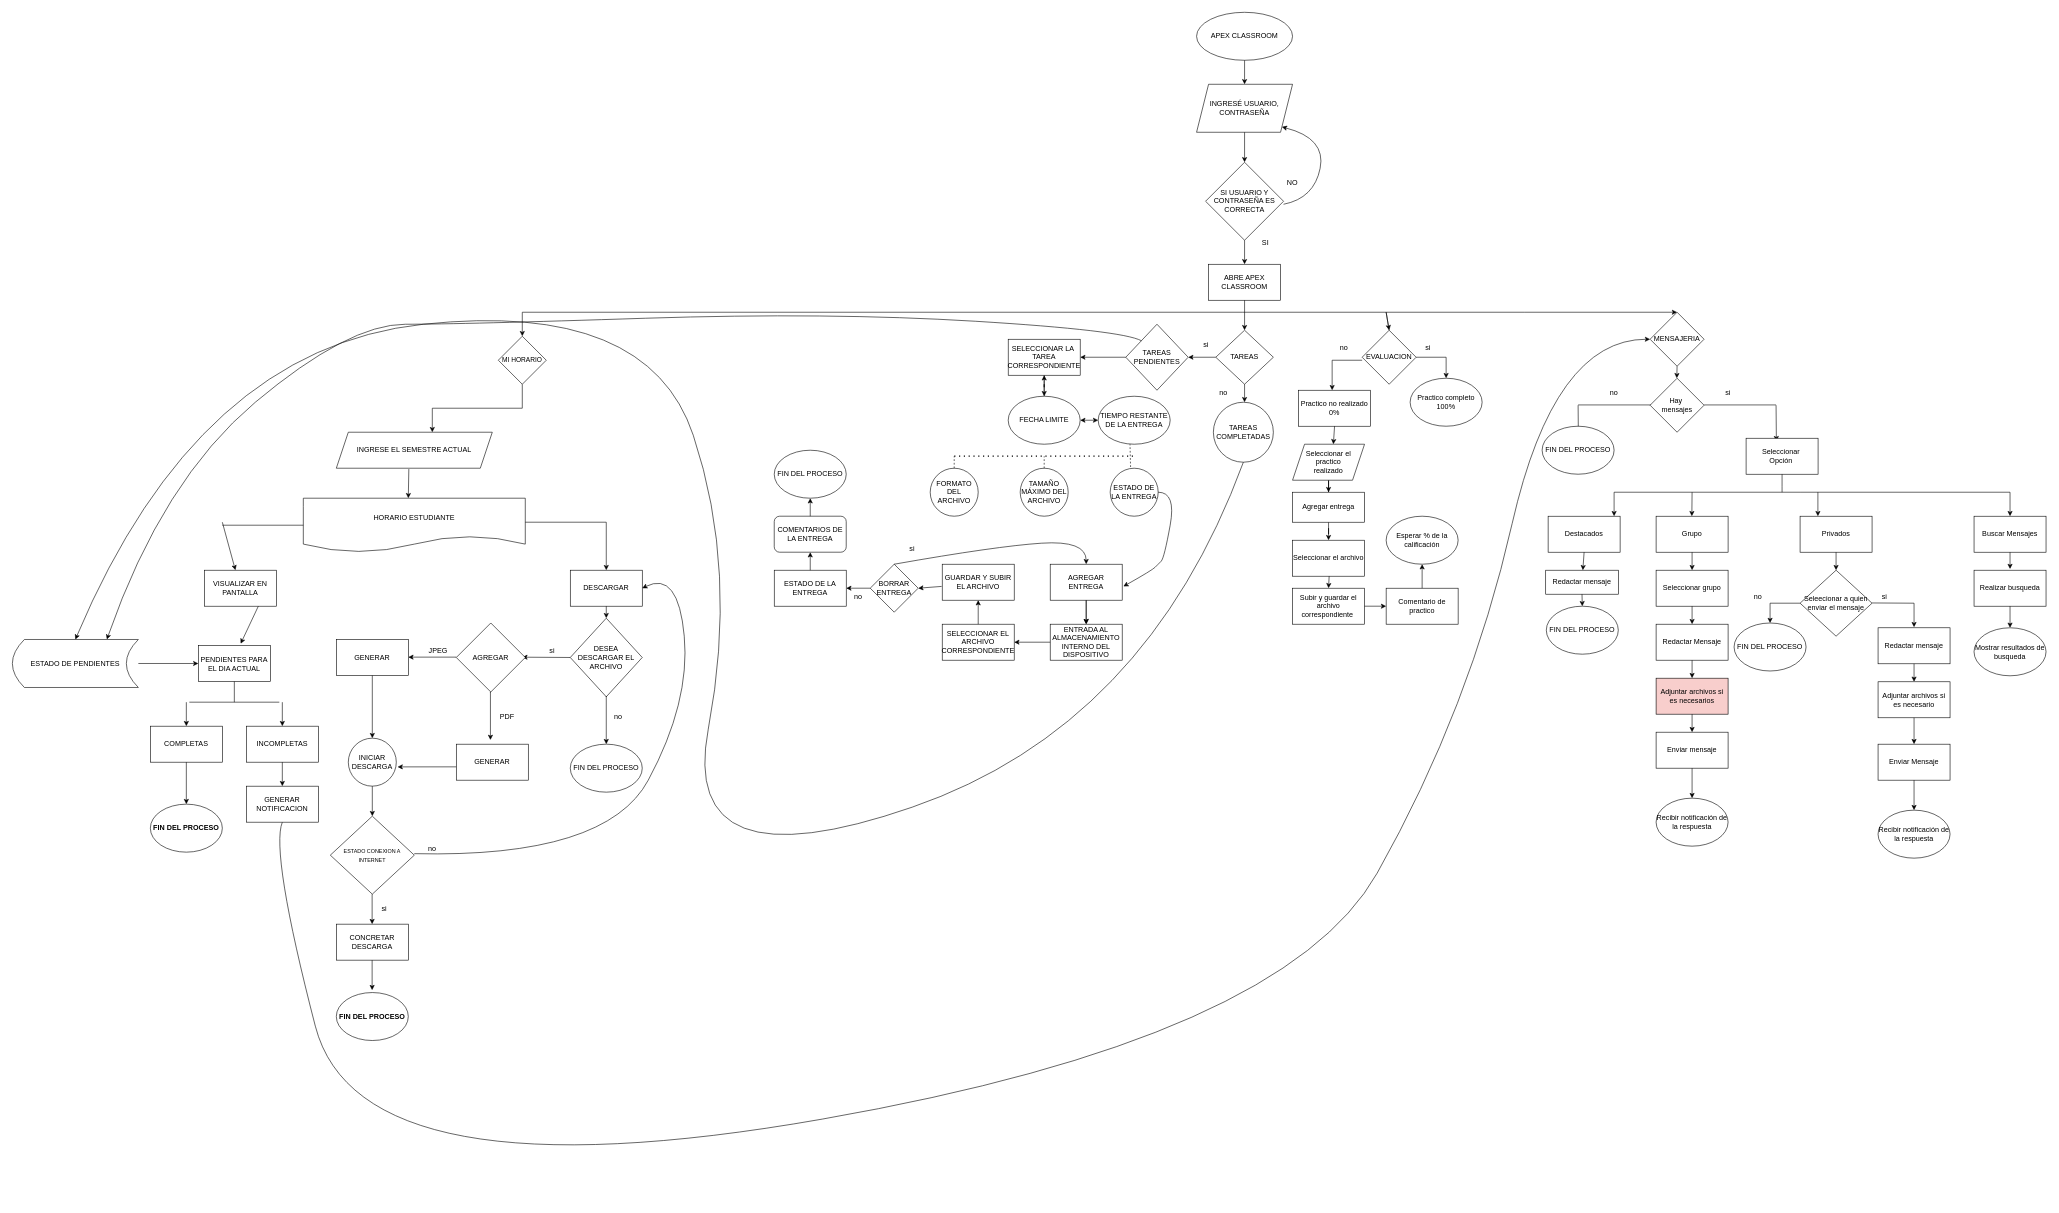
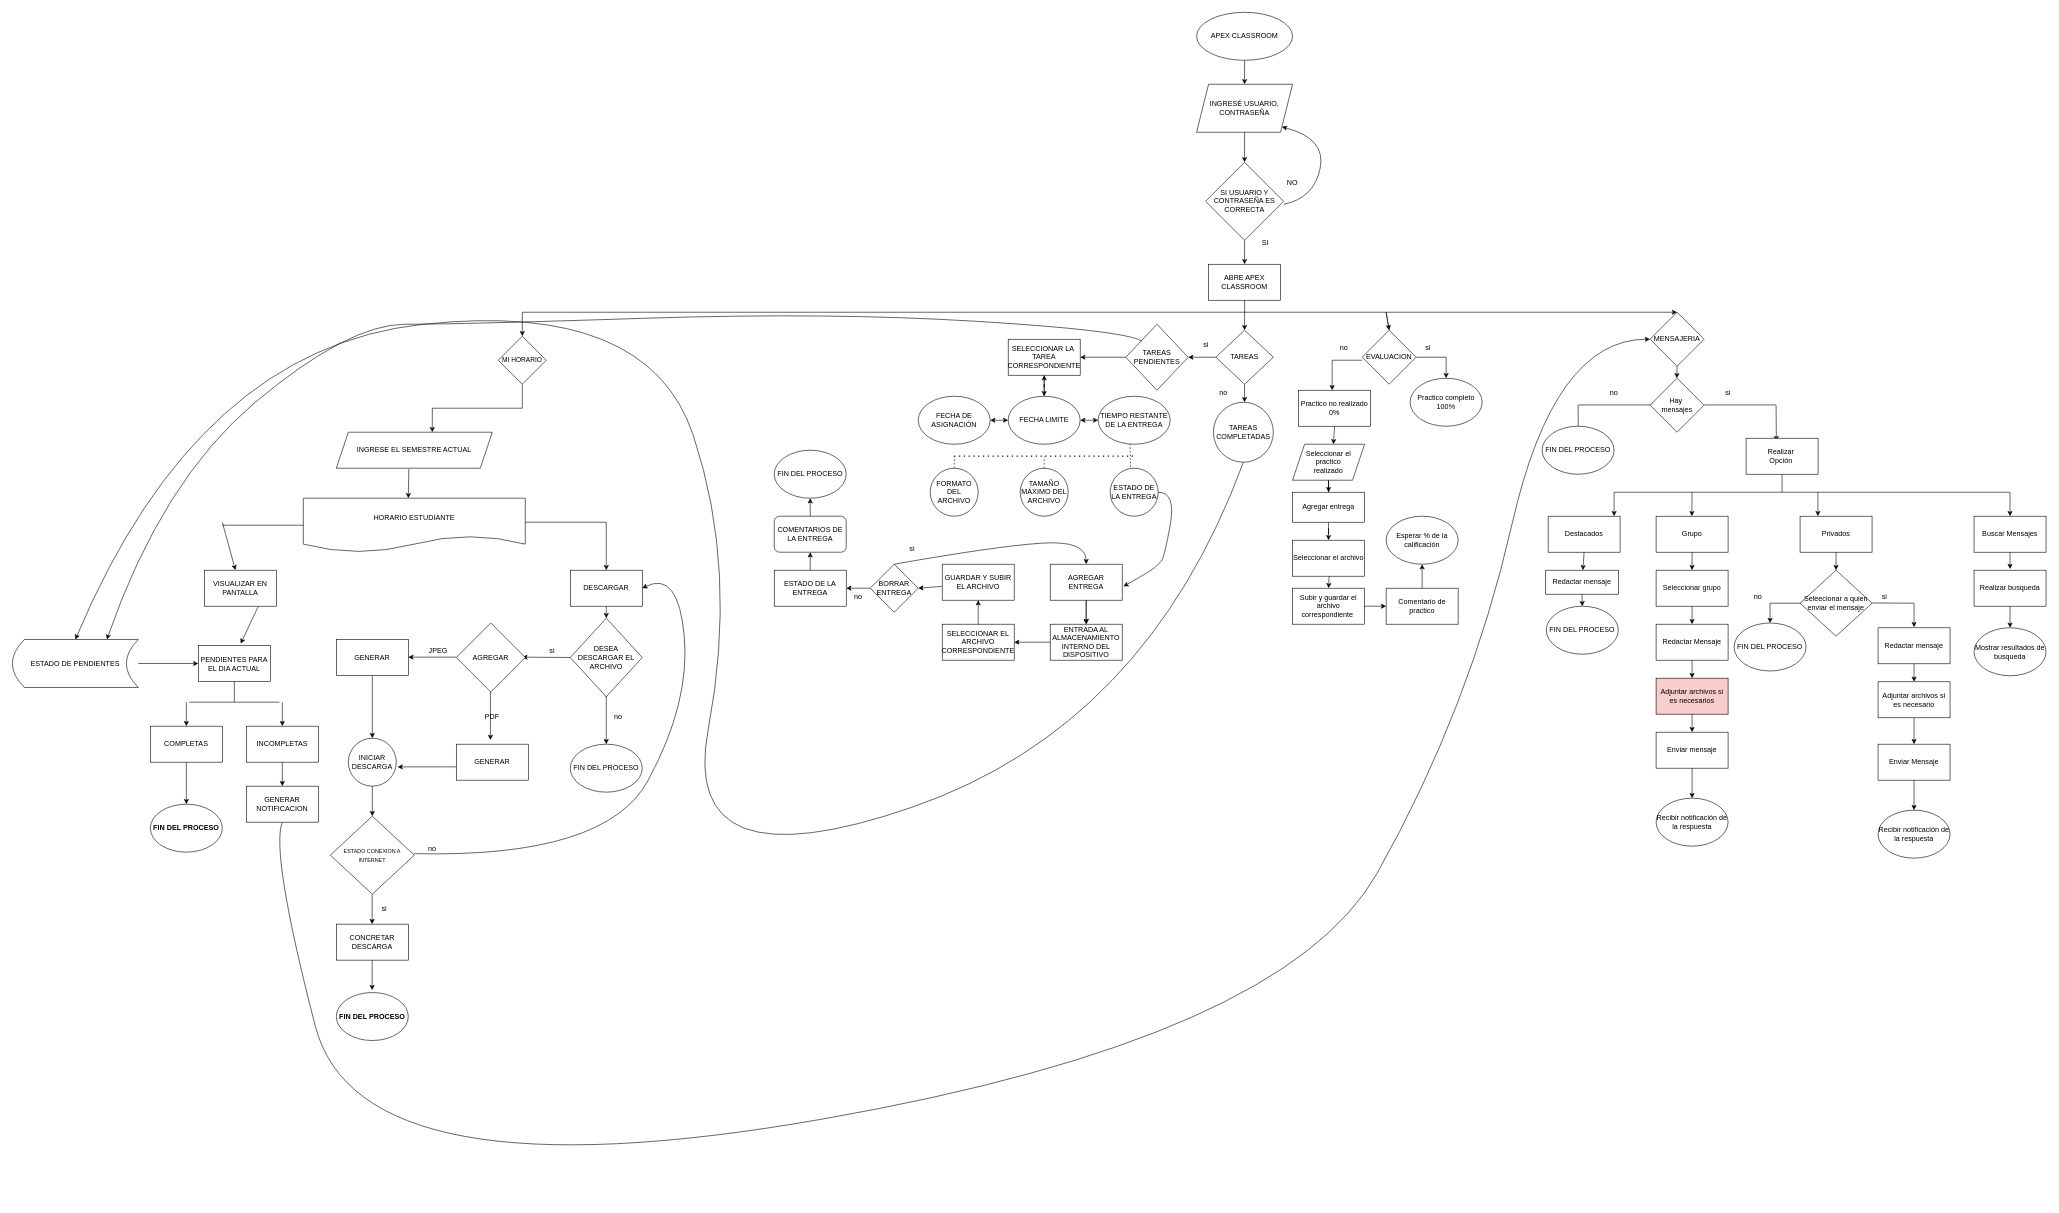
node "FECHA DE ASIGNACIÓN": added
edge "FECHA DE ASIGNACIÓN" -- "FECHA LIMITE": added
node "Seleccionar Opción": label "Seleccionar Opción" -> "Realizar Opción"
node "PDF": moved (507, 717) -> (492, 717)
